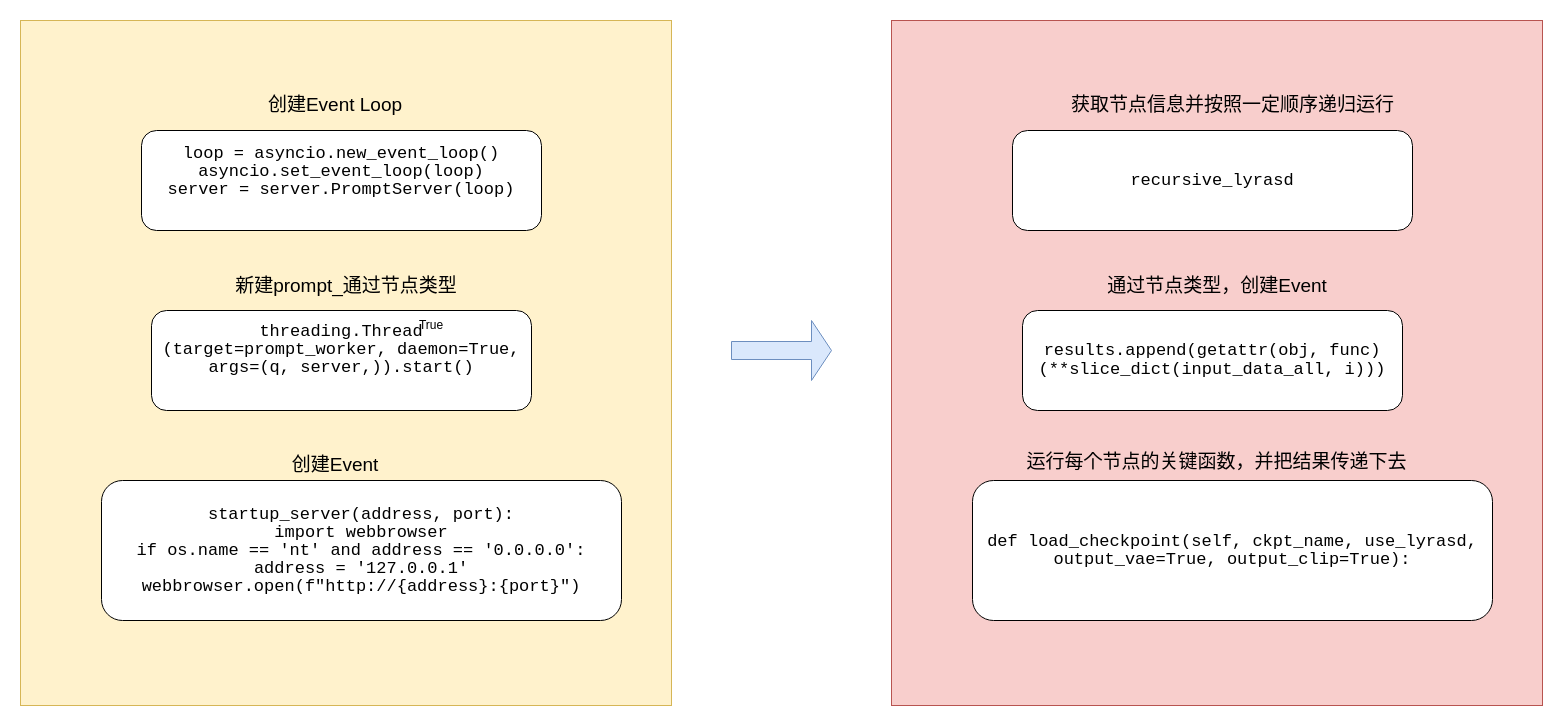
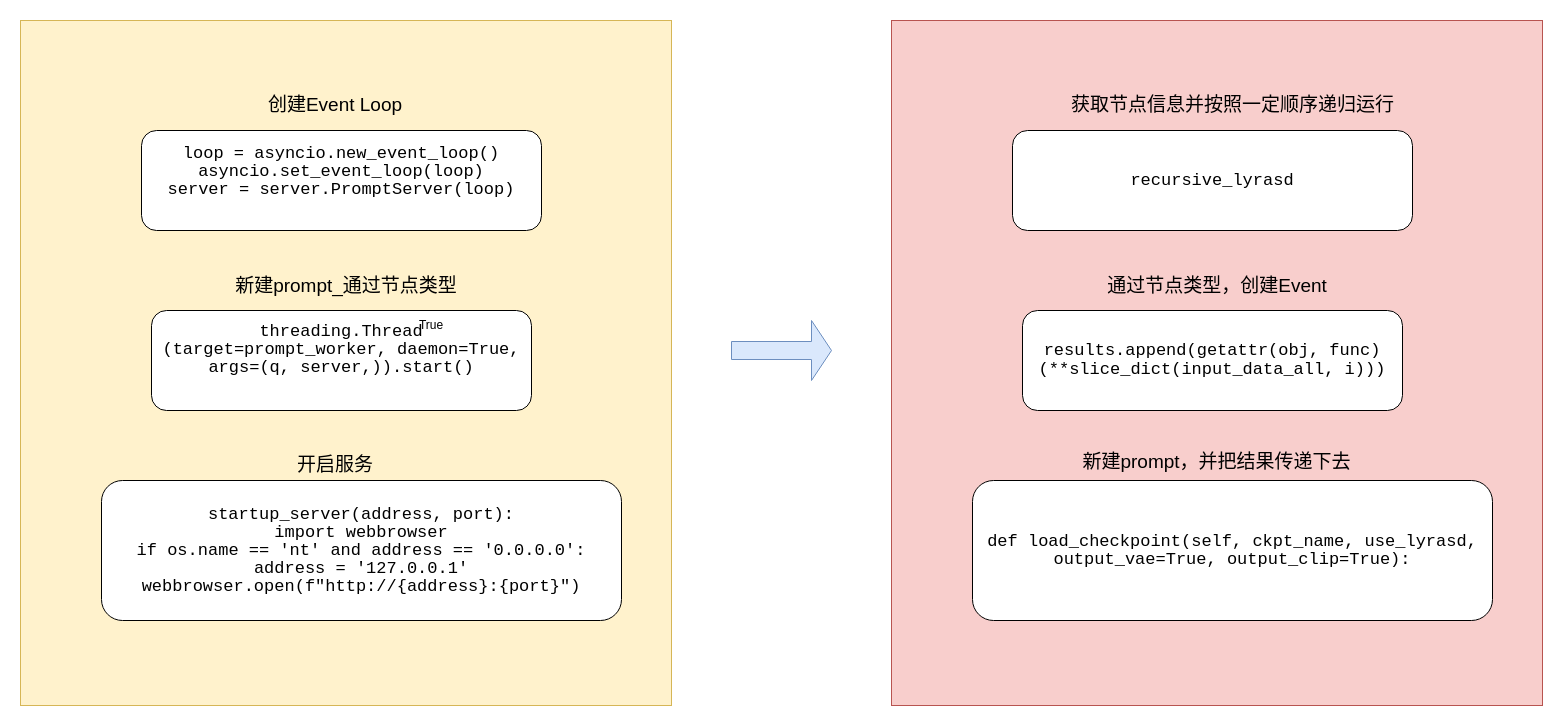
node "运行每个节点的关键函数，并把结果传递下去": label "运行每个节点的关键函数，并把结果传递下去" -> "新建prompt，并把结果传递下去"
node "创建Event": label "创建Event" -> "开启服务"
